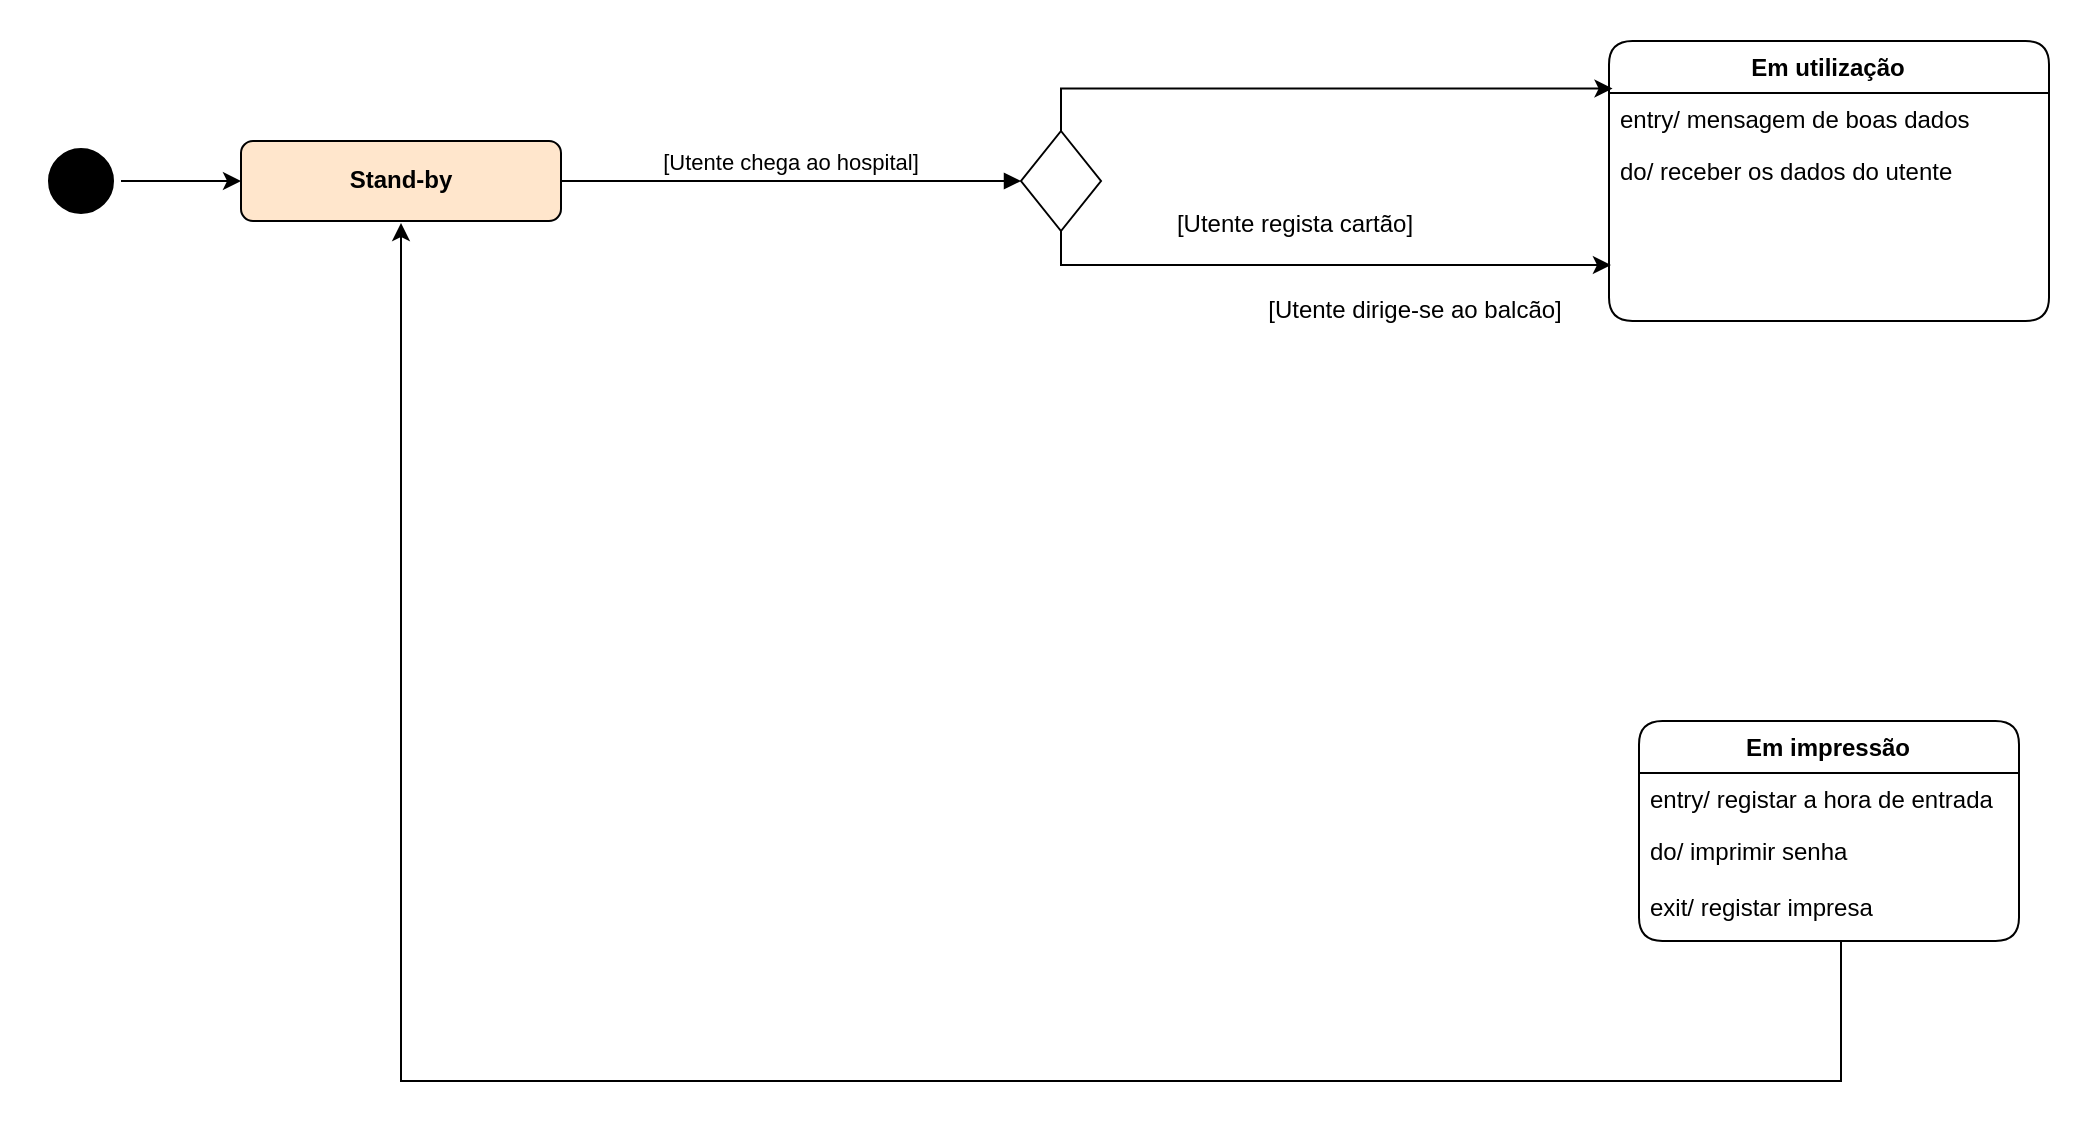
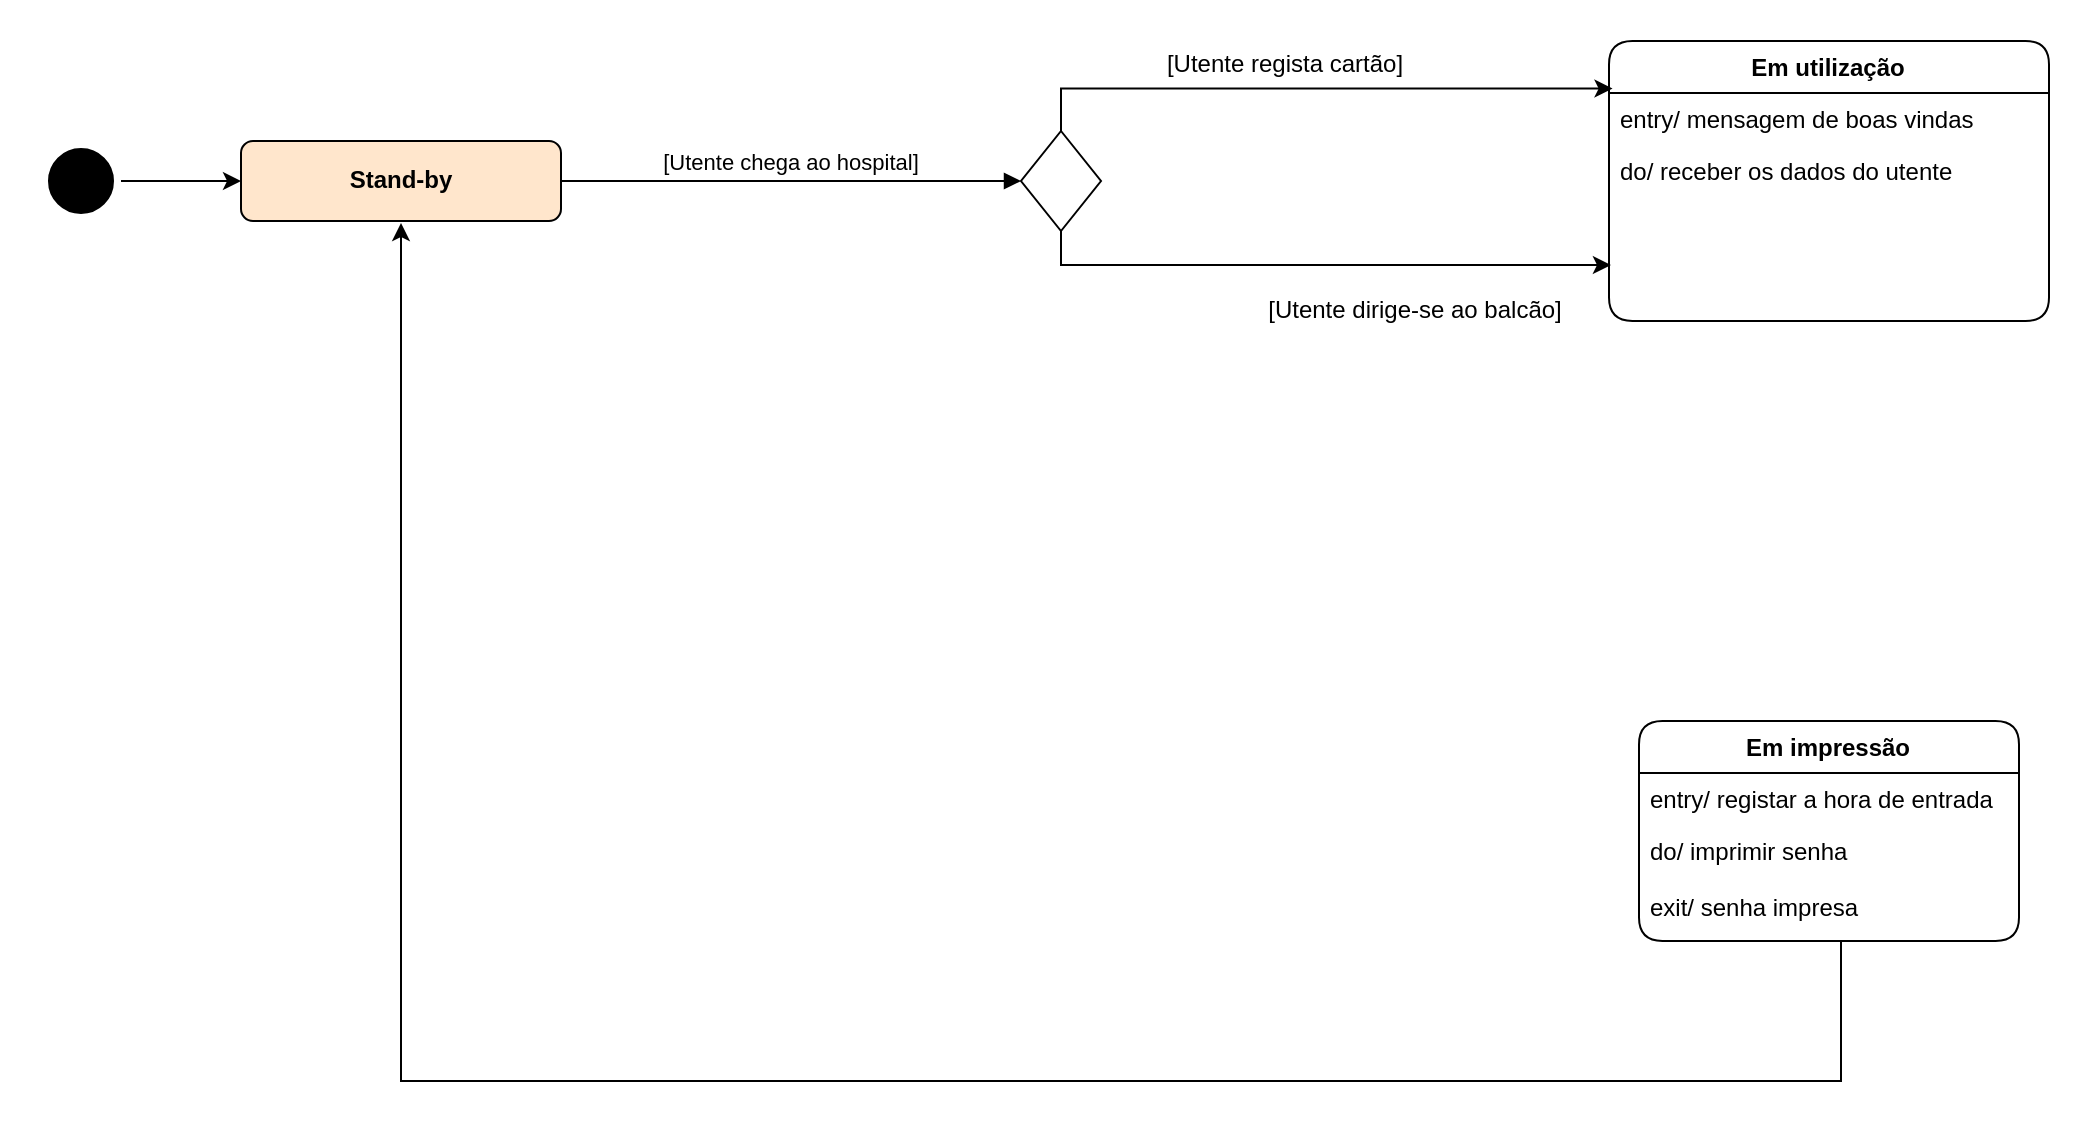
node "entry/ mensagem de boas dados": label "entry/ mensagem de boas dados" -> "entry/ mensagem de boas vindas"
node "[Utente regista cartão]": moved (1295, 225) -> (1285, 65)
node "do/ imprimir senha exit/ registar impresa": label "do/ imprimir senha exit/ registar impresa" -> "do/ imprimir senha exit/ senha impresa"
